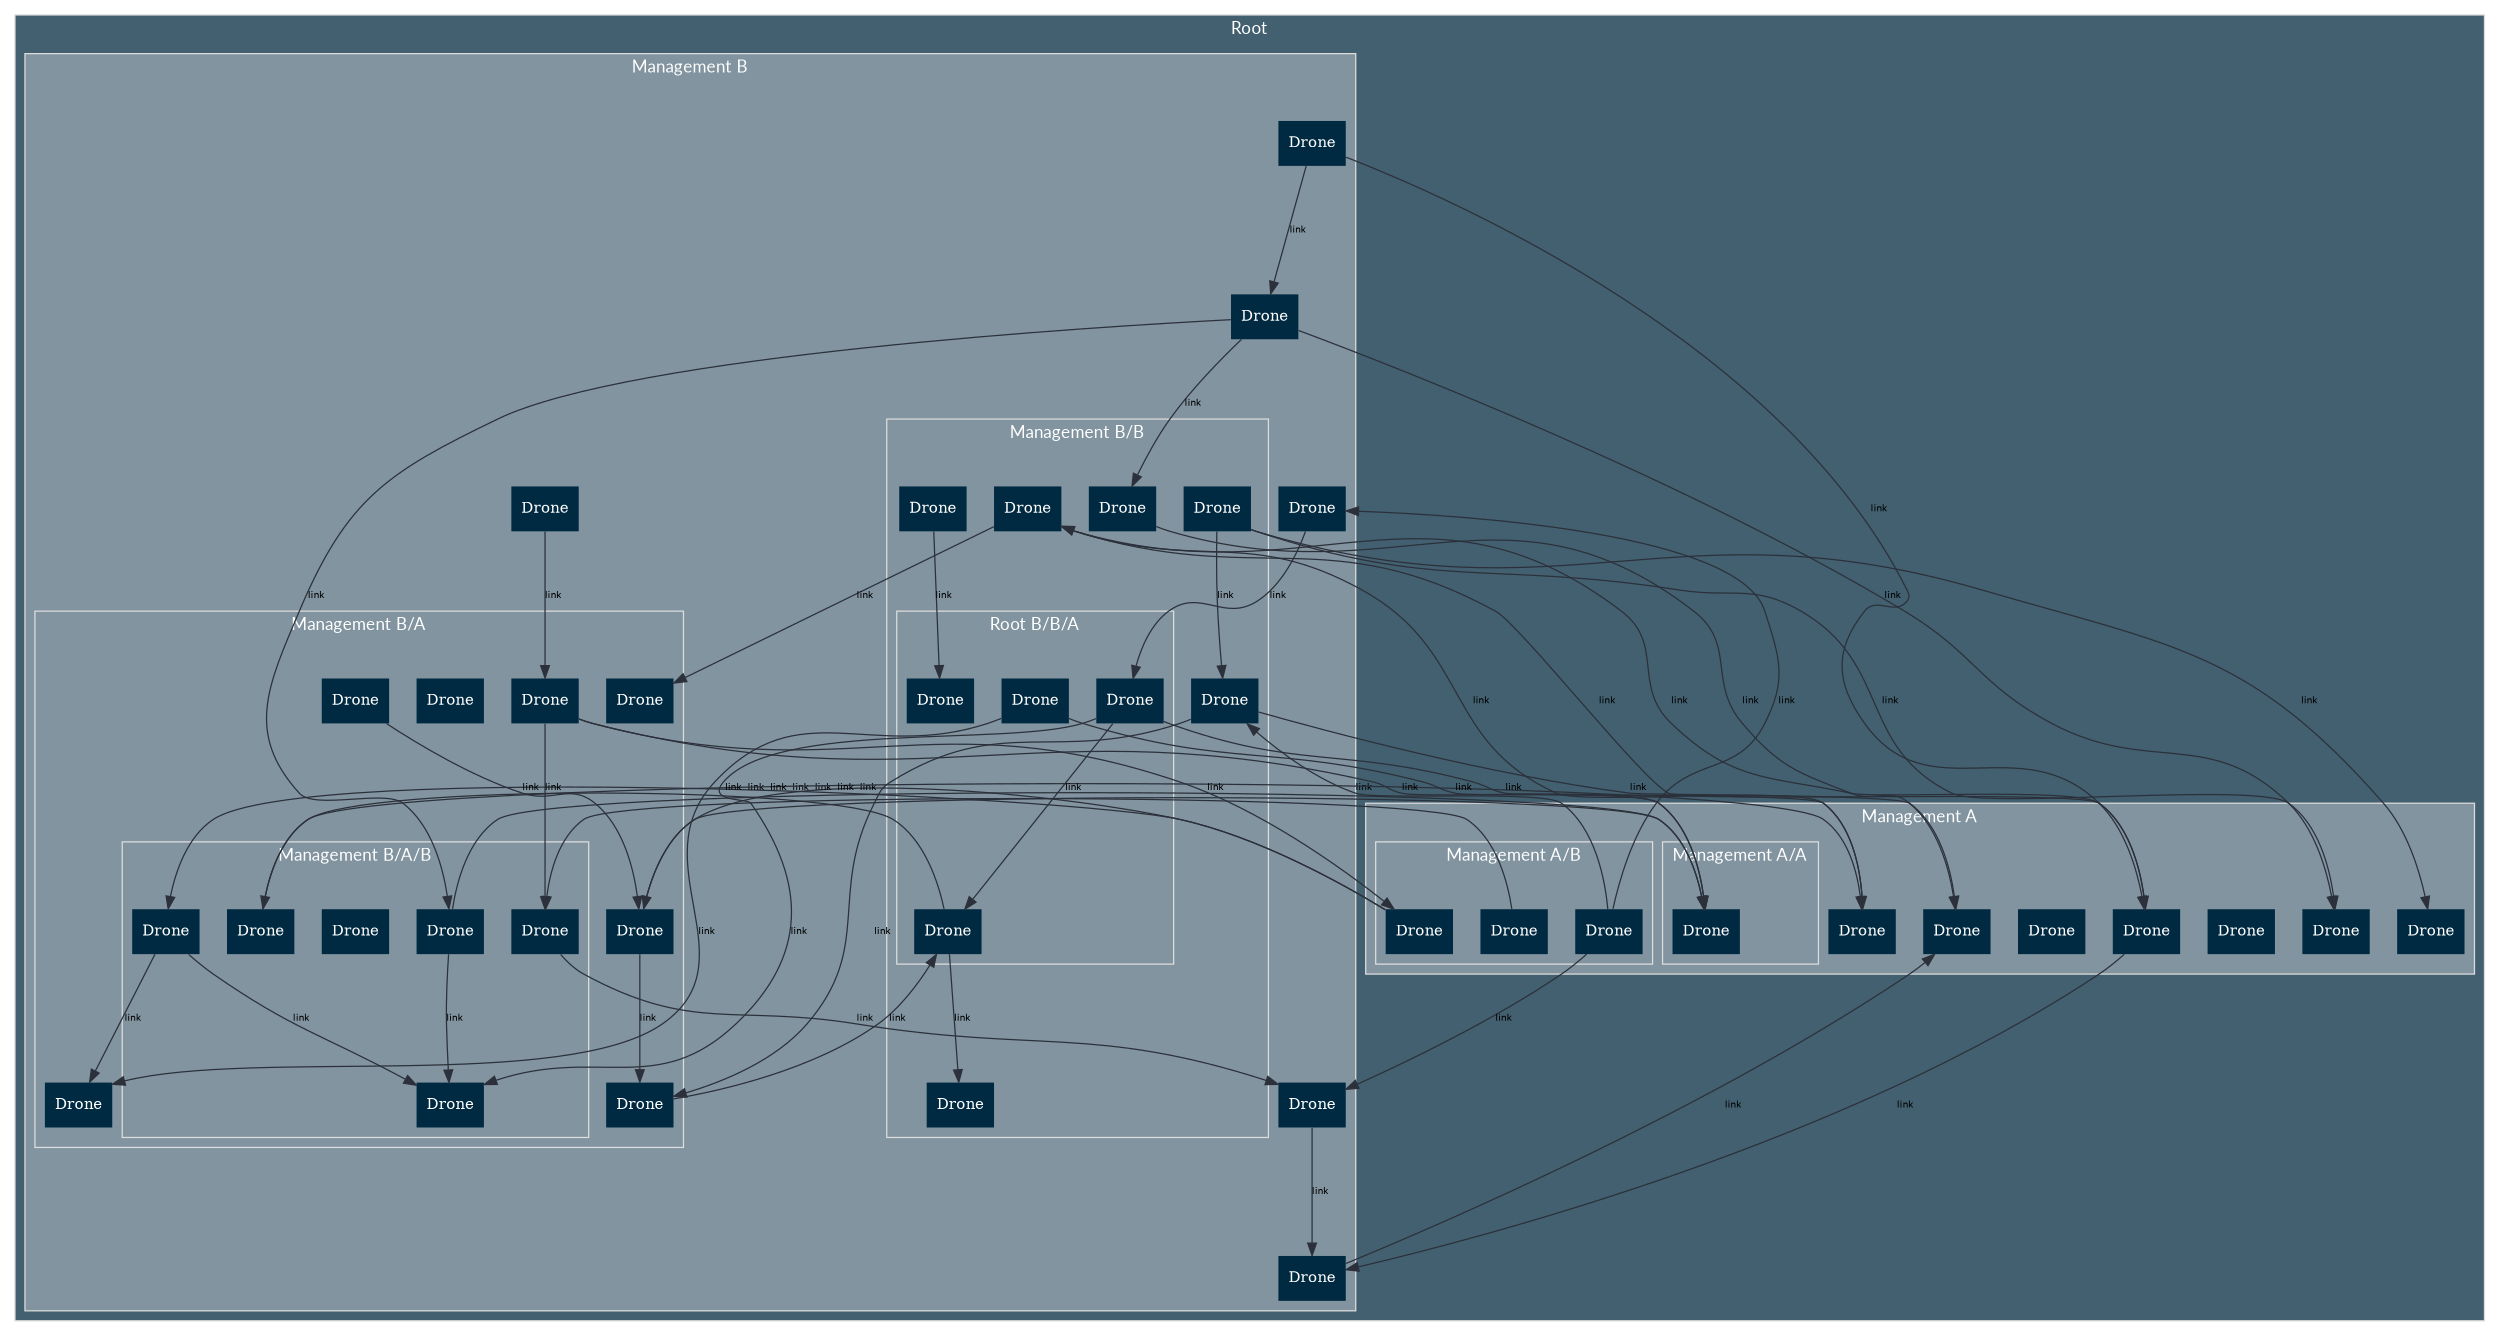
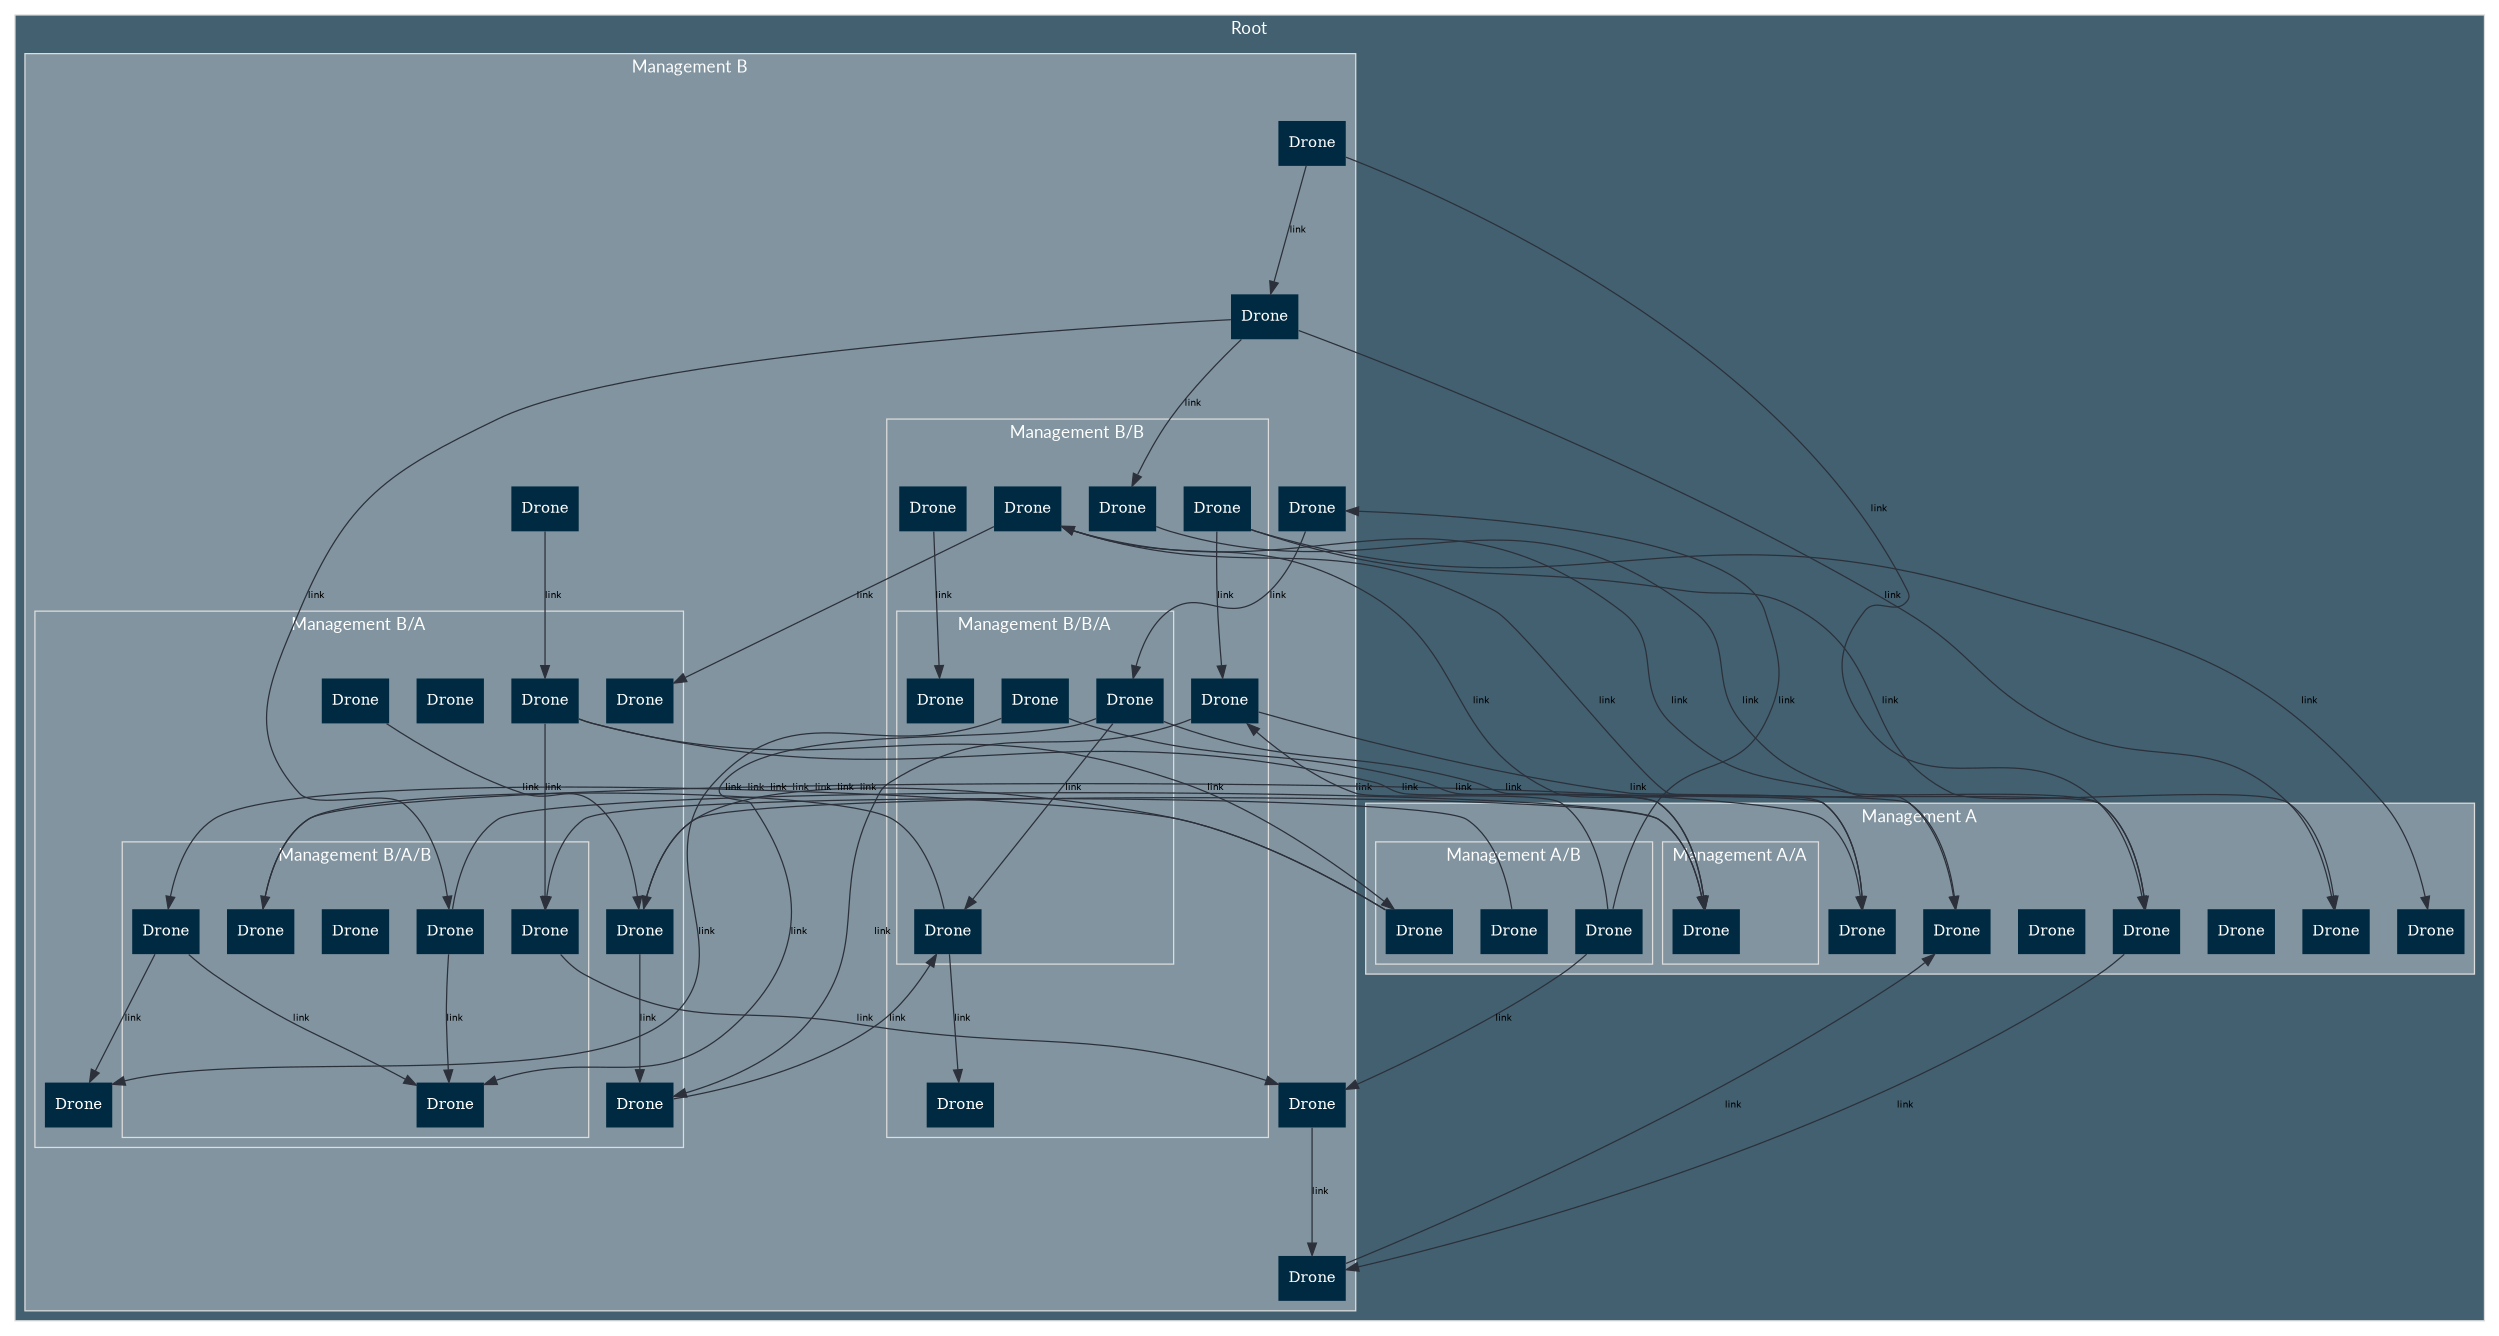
cluster "Root B/B/A": label "Root B/B/A" -> "Management B/B/A"
